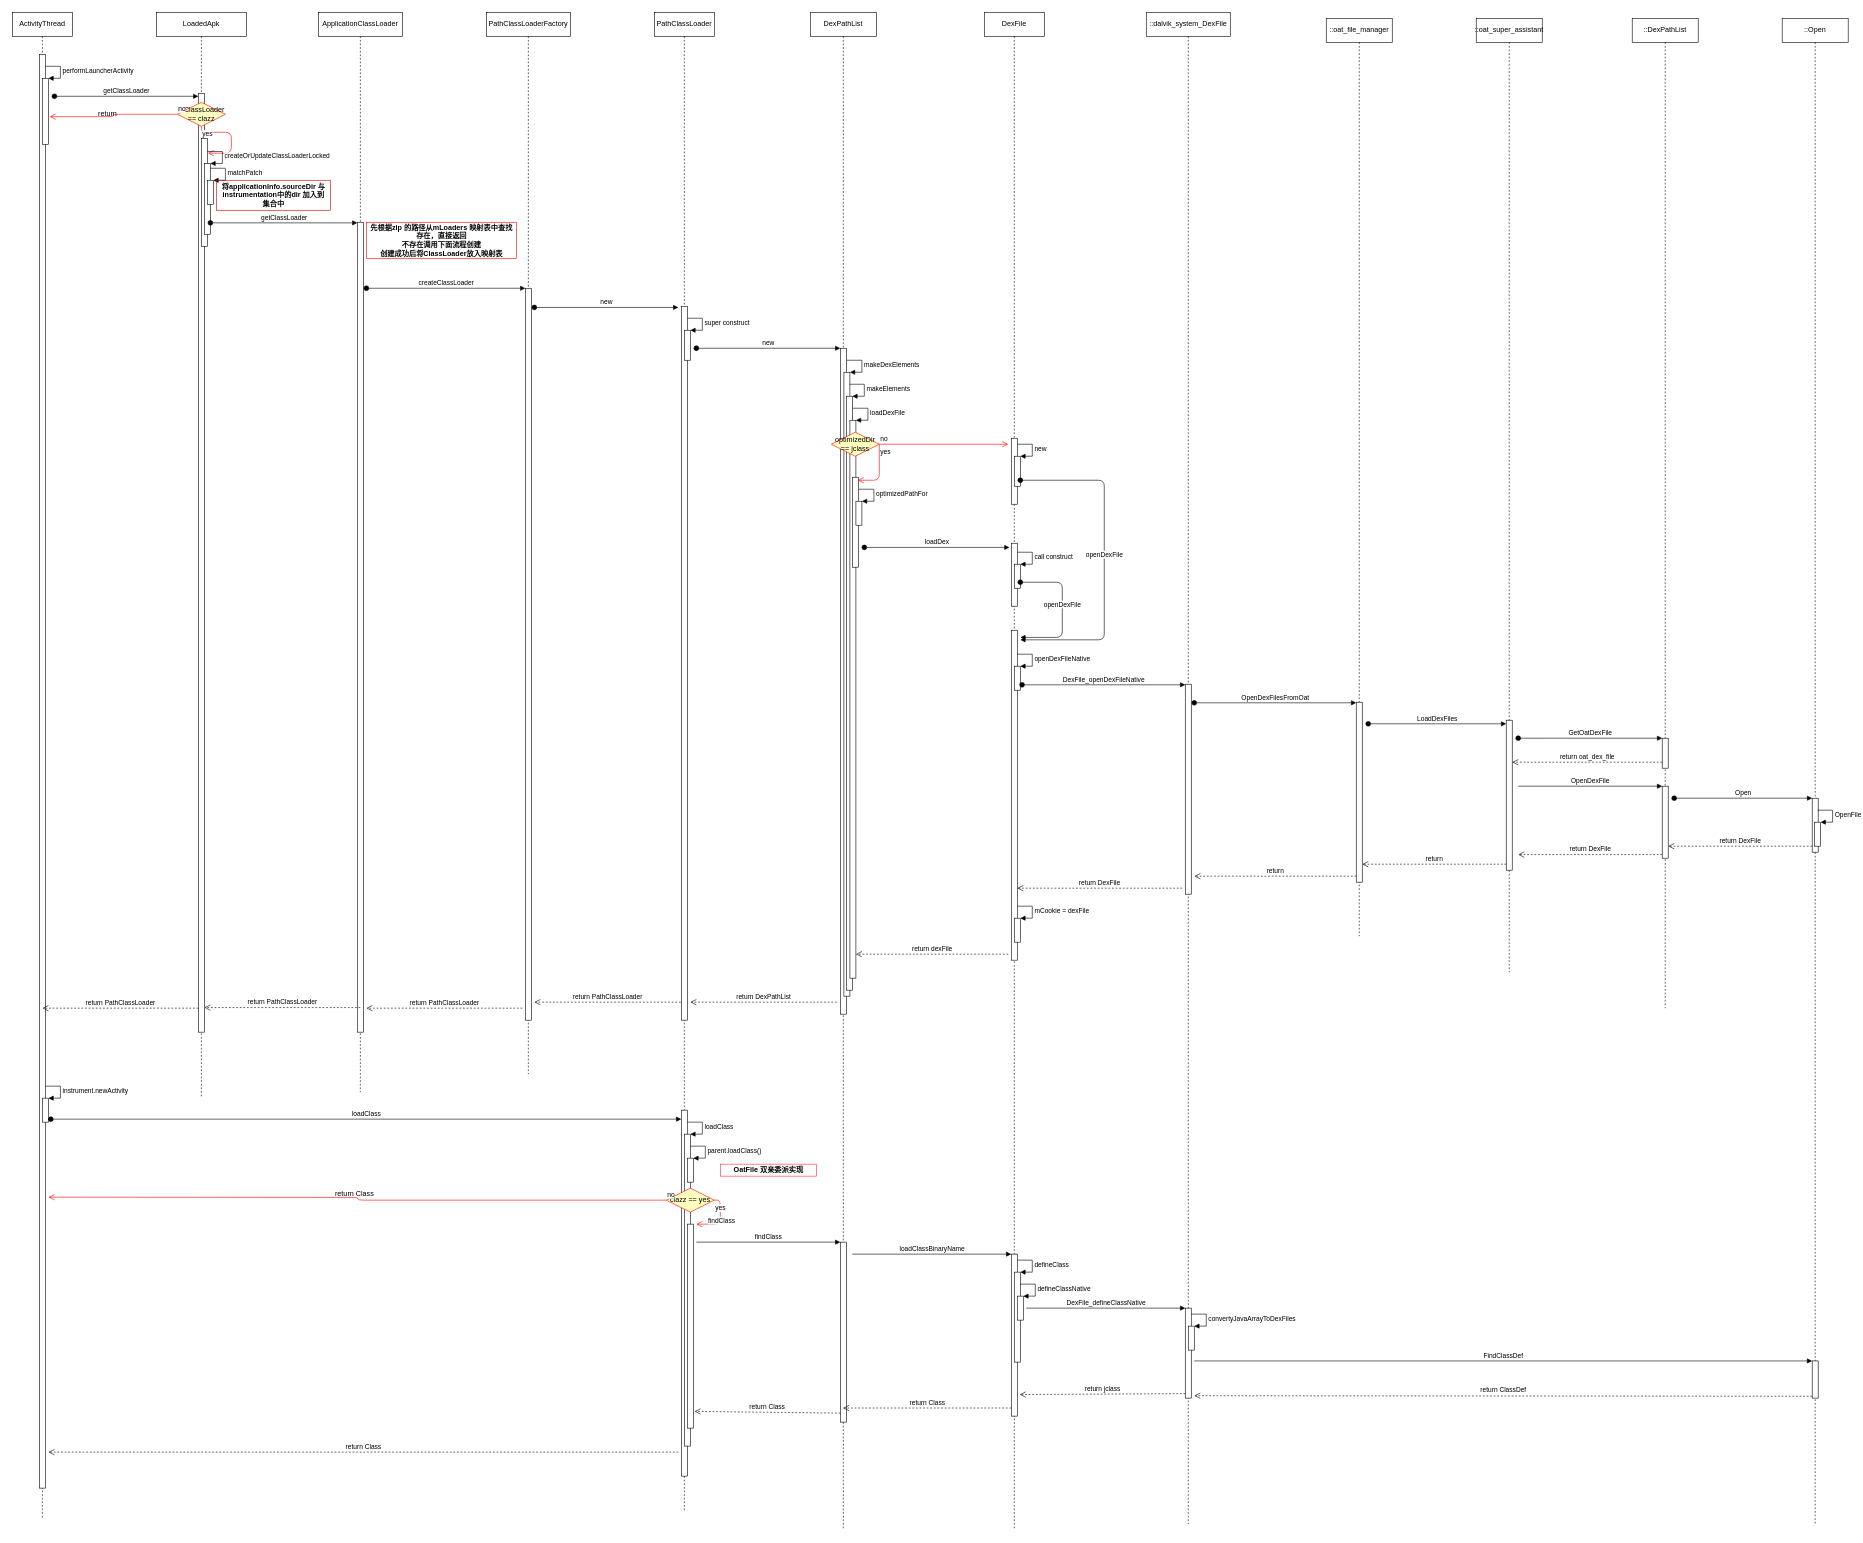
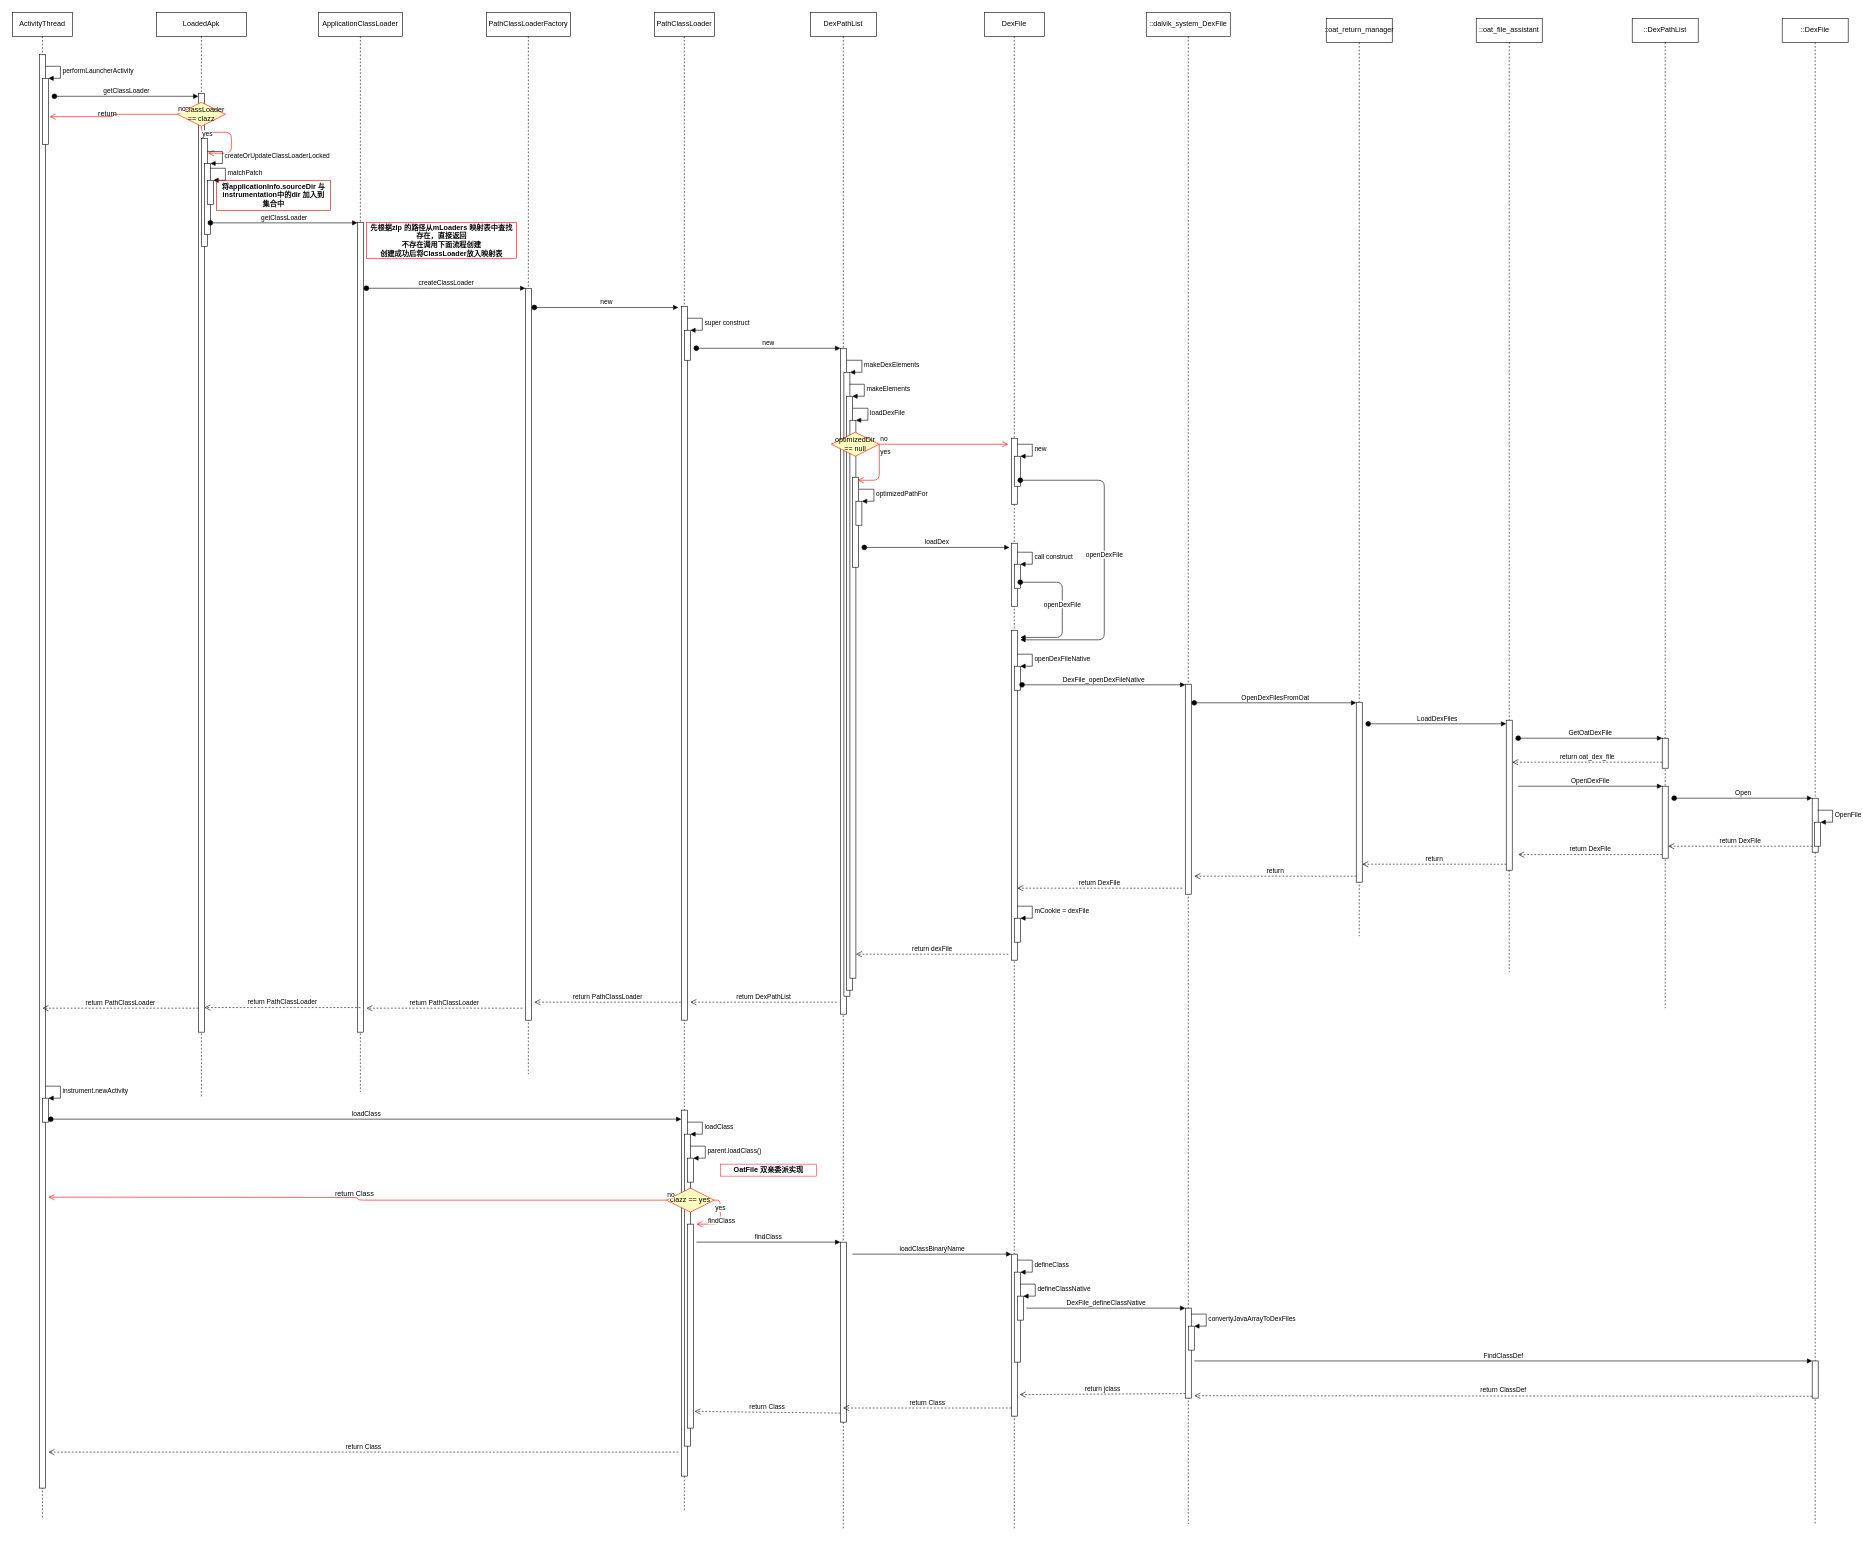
node "::oat_file_manager": label "::oat_file_manager" -> "::oat_return_manager"
node "::oat_super_assistant": label "::oat_super_assistant" -> "::oat_file_assistant"
node "::Open": label "::Open" -> "::DexFile"
node "optimizedDir == jclass": label "optimizedDir == jclass" -> "optimizedDir == null"
